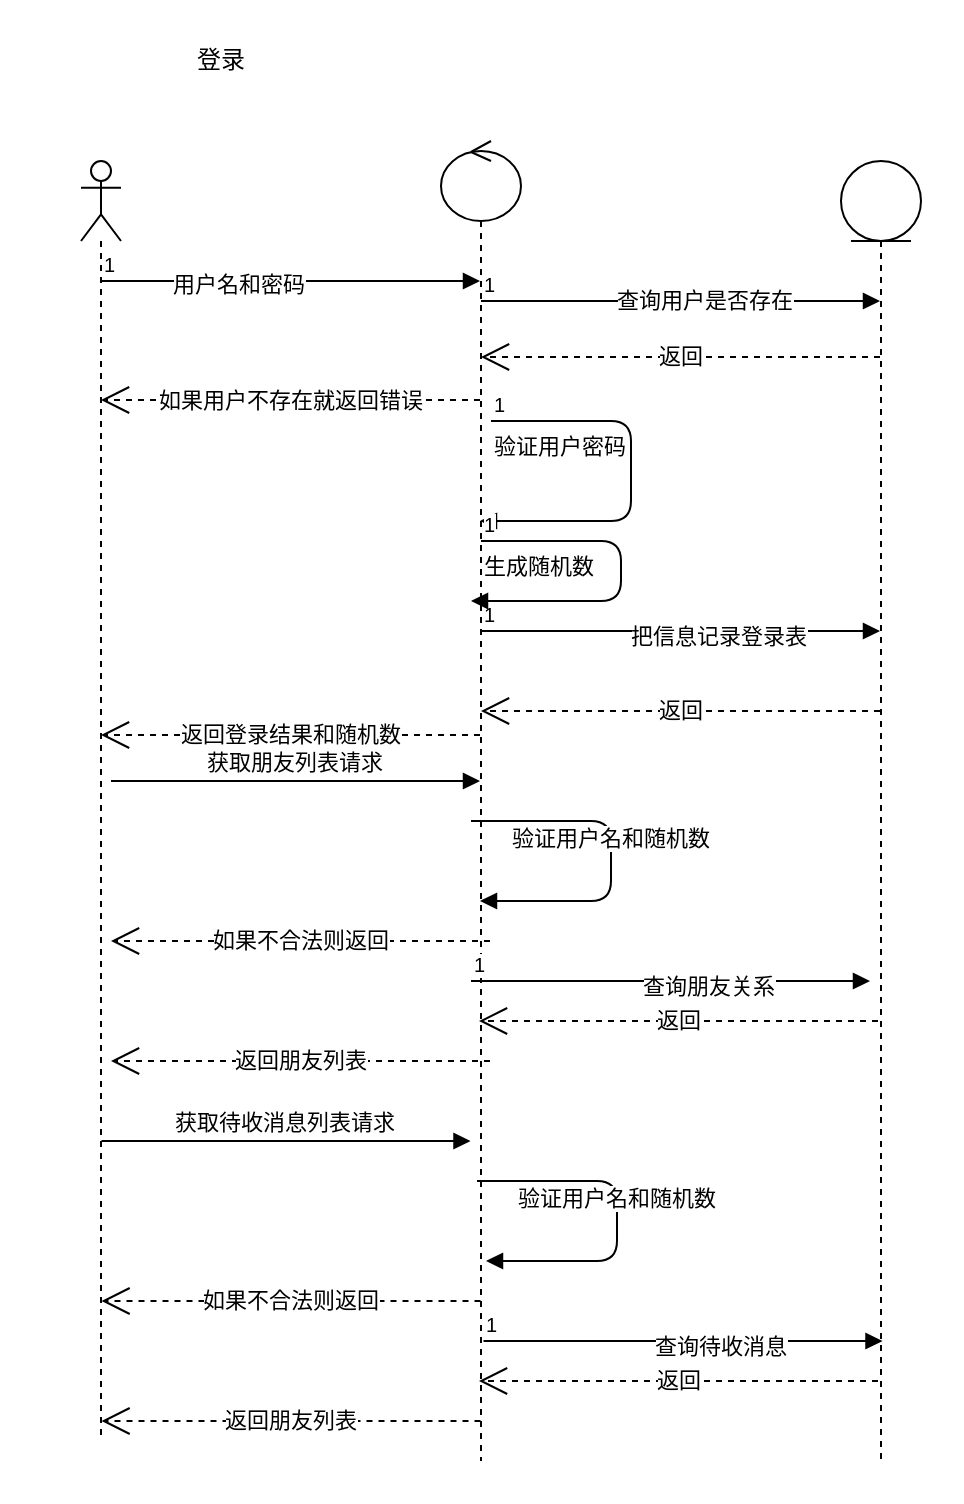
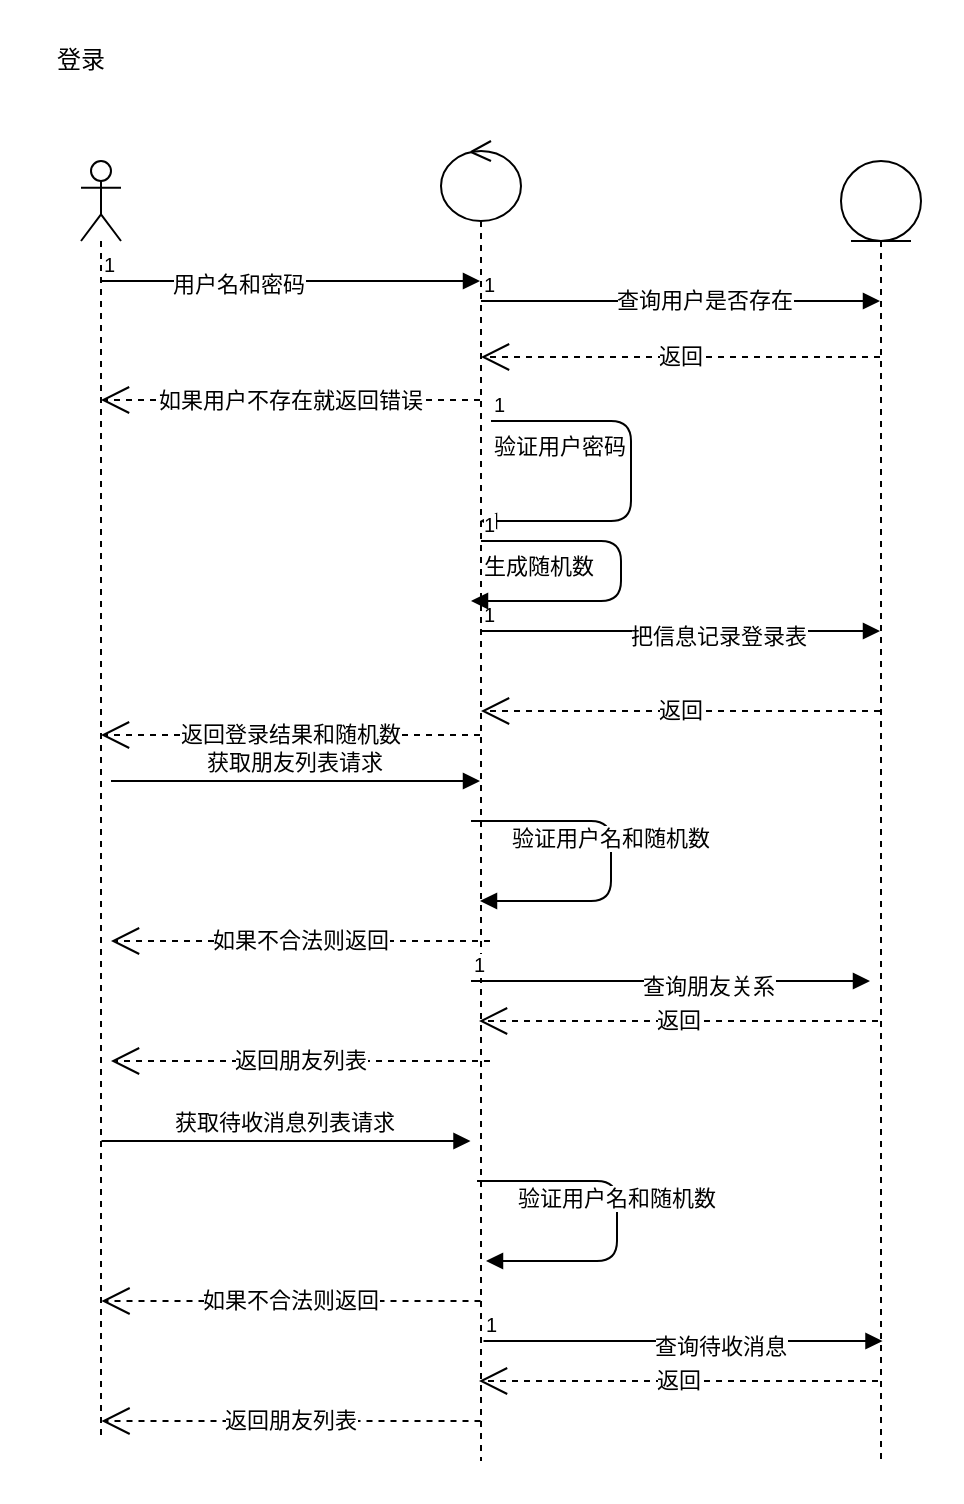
node "登录": moved (221, 61) -> (81, 61)
